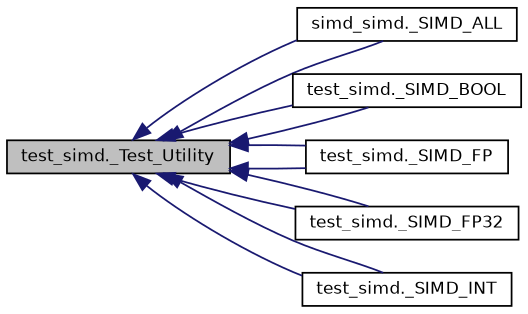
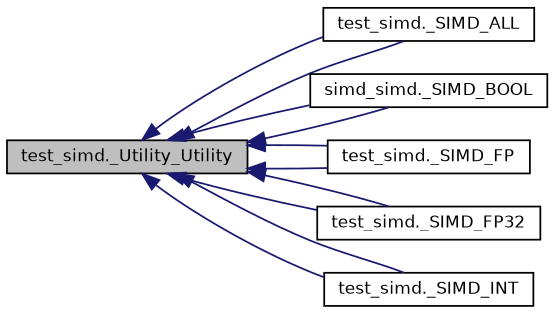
node "simd_simd._SIMD_ALL": label "simd_simd._SIMD_ALL" -> "test_simd._SIMD_ALL"
node "test_simd._SIMD_BOOL": label "test_simd._SIMD_BOOL" -> "simd_simd._SIMD_BOOL"
node "test_simd._Test_Utility": label "test_simd._Test_Utility" -> "test_simd._Utility_Utility"
